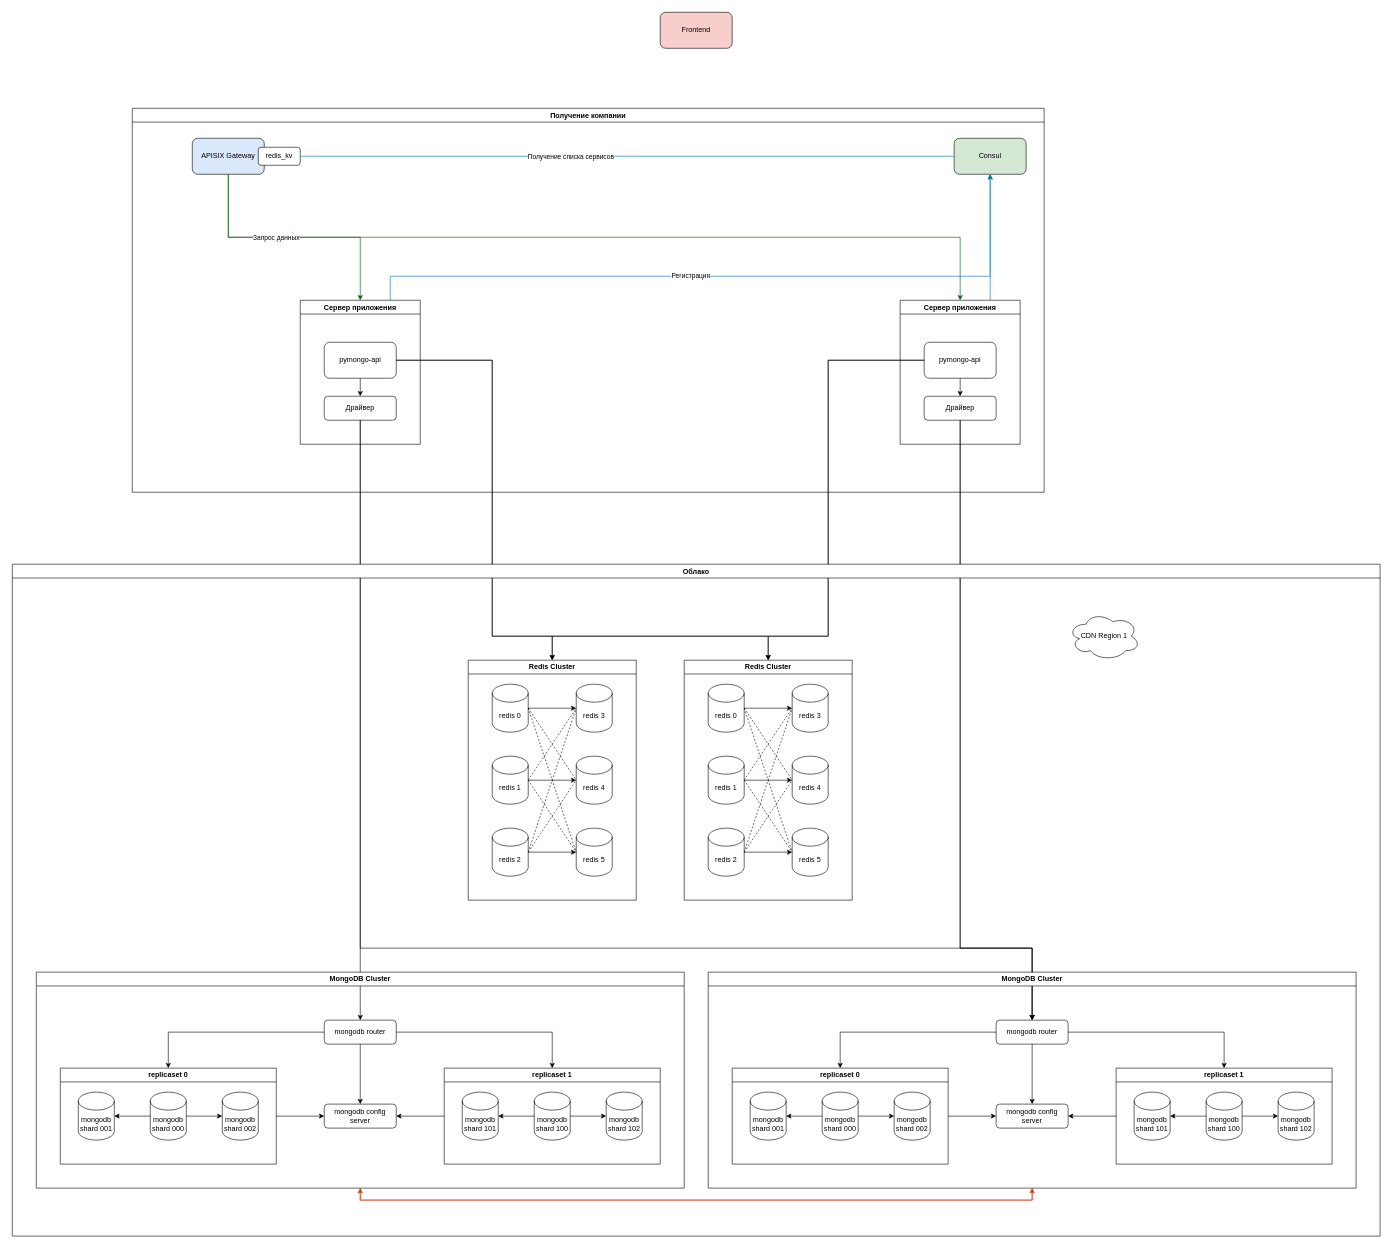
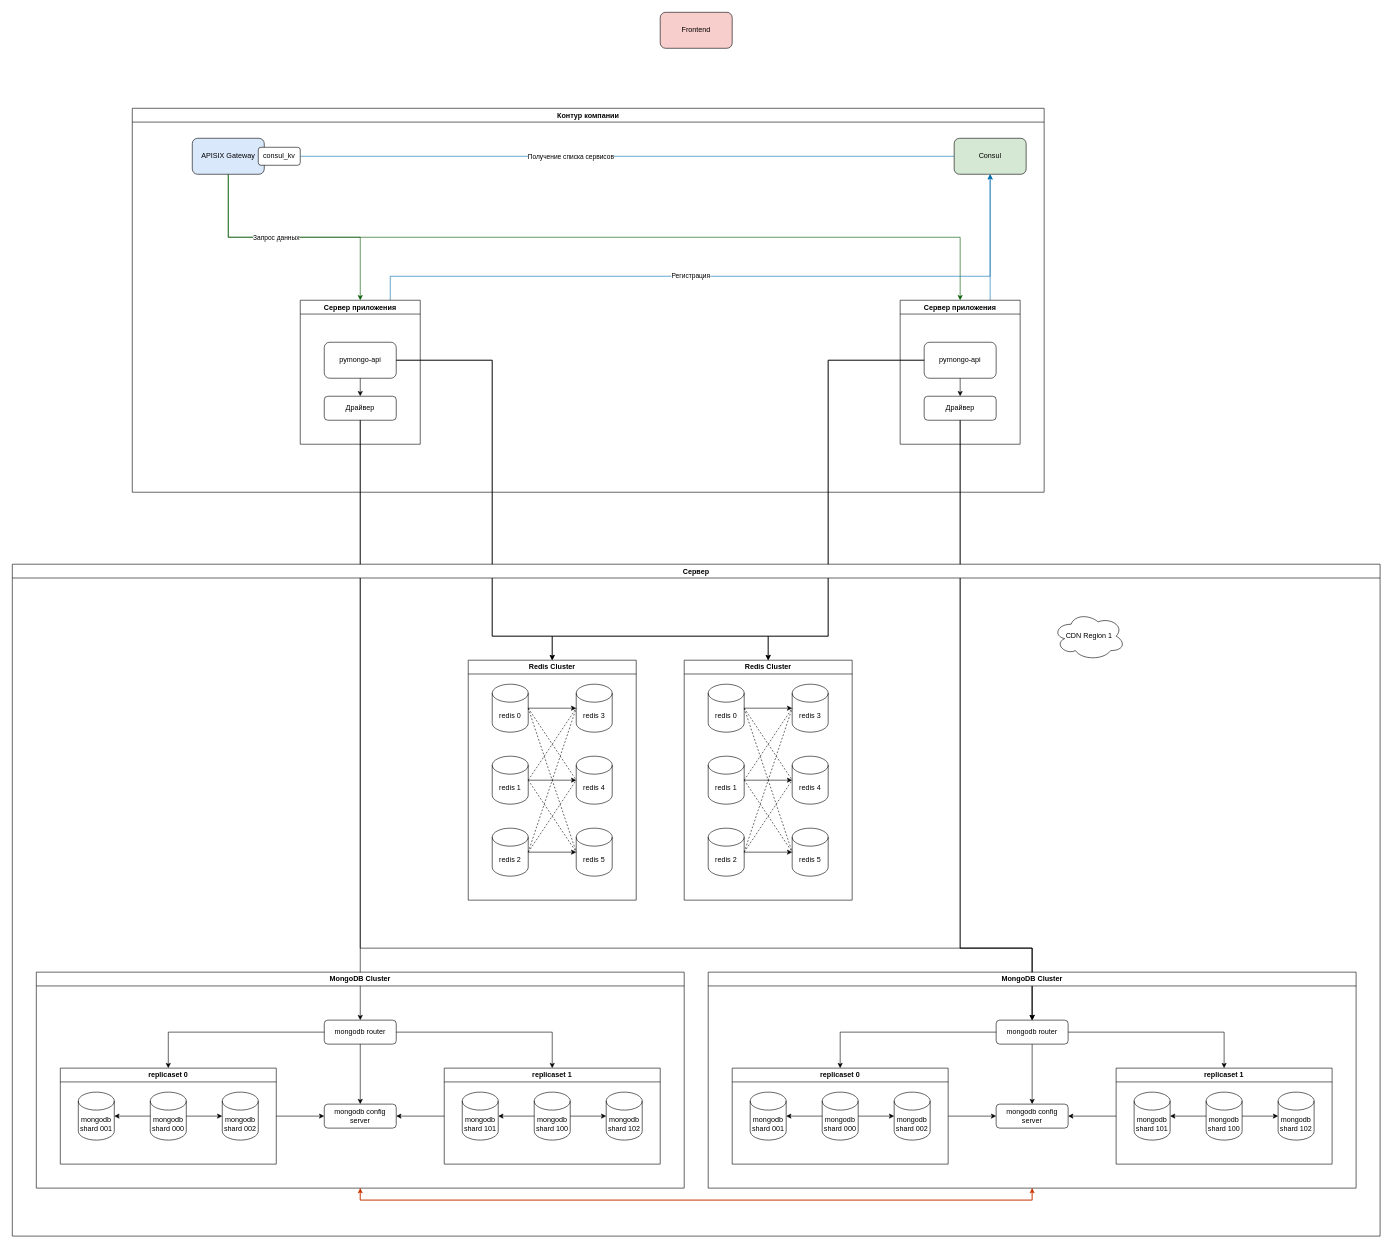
node "Получение компании": label "Получение компании" -> "Контур компании"
node "redis_kv": label "redis_kv" -> "consul_kv"
node "Облако": label "Облако" -> "Сервер"
node "CDN Region 1": moved (1104, 636) -> (1089, 636)
